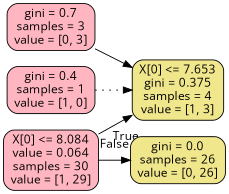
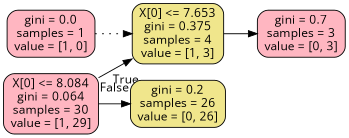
edge "gini = 0.7 samples = 3 value = [0, 3]" -> "X[0] <= 7.653 gini = 0.375 samples = 4 value = [1, 3]": reversed
node "gini = 0.4 samples = 1 value = [1, 0]": label "gini = 0.4 samples = 1 value = [1, 0]" -> "gini = 0.0 samples = 1 value = [1, 0]"
node "X[0] <= 8.084 value = 0.064 samples = 30 value = [1, 29]": label "X[0] <= 8.084 value = 0.064 samples = 30 value = [1, 29]" -> "X[0] <= 8.084 gini = 0.064 samples = 30 value = [1, 29]"
node "gini = 0.0 samples = 26 value = [0, 26]": label "gini = 0.0 samples = 26 value = [0, 26]" -> "gini = 0.2 samples = 26 value = [0, 26]"
